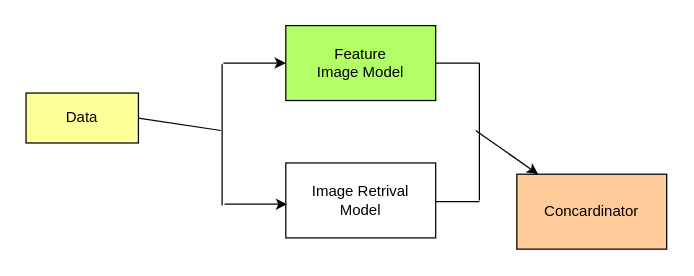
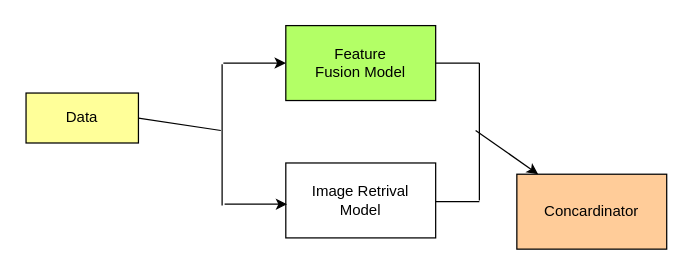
node "Feature Image Model": label "Feature Image Model" -> "Feature Fusion Model"
